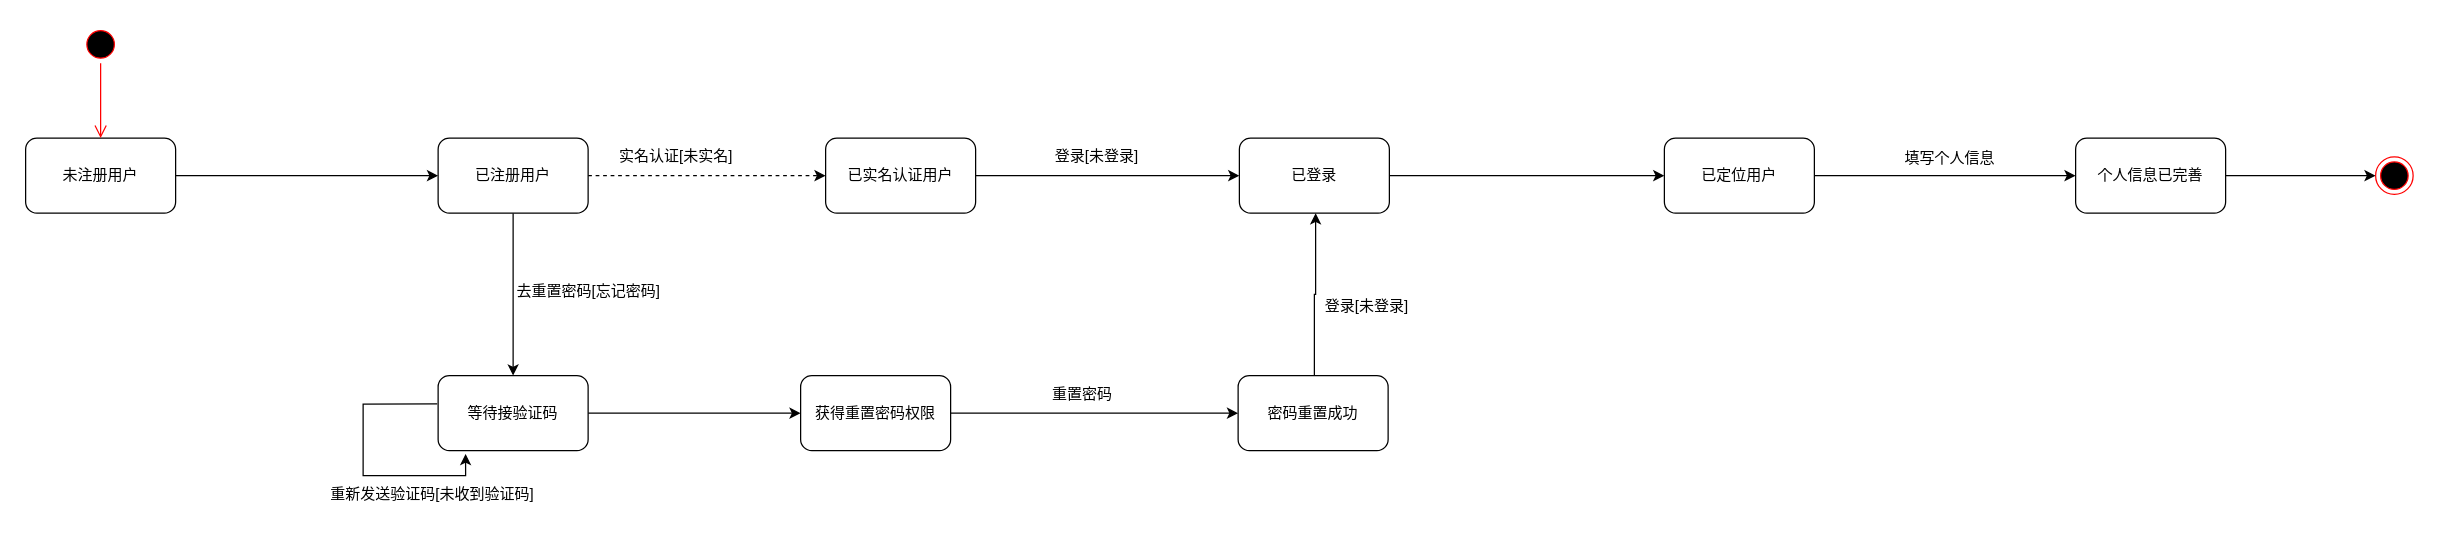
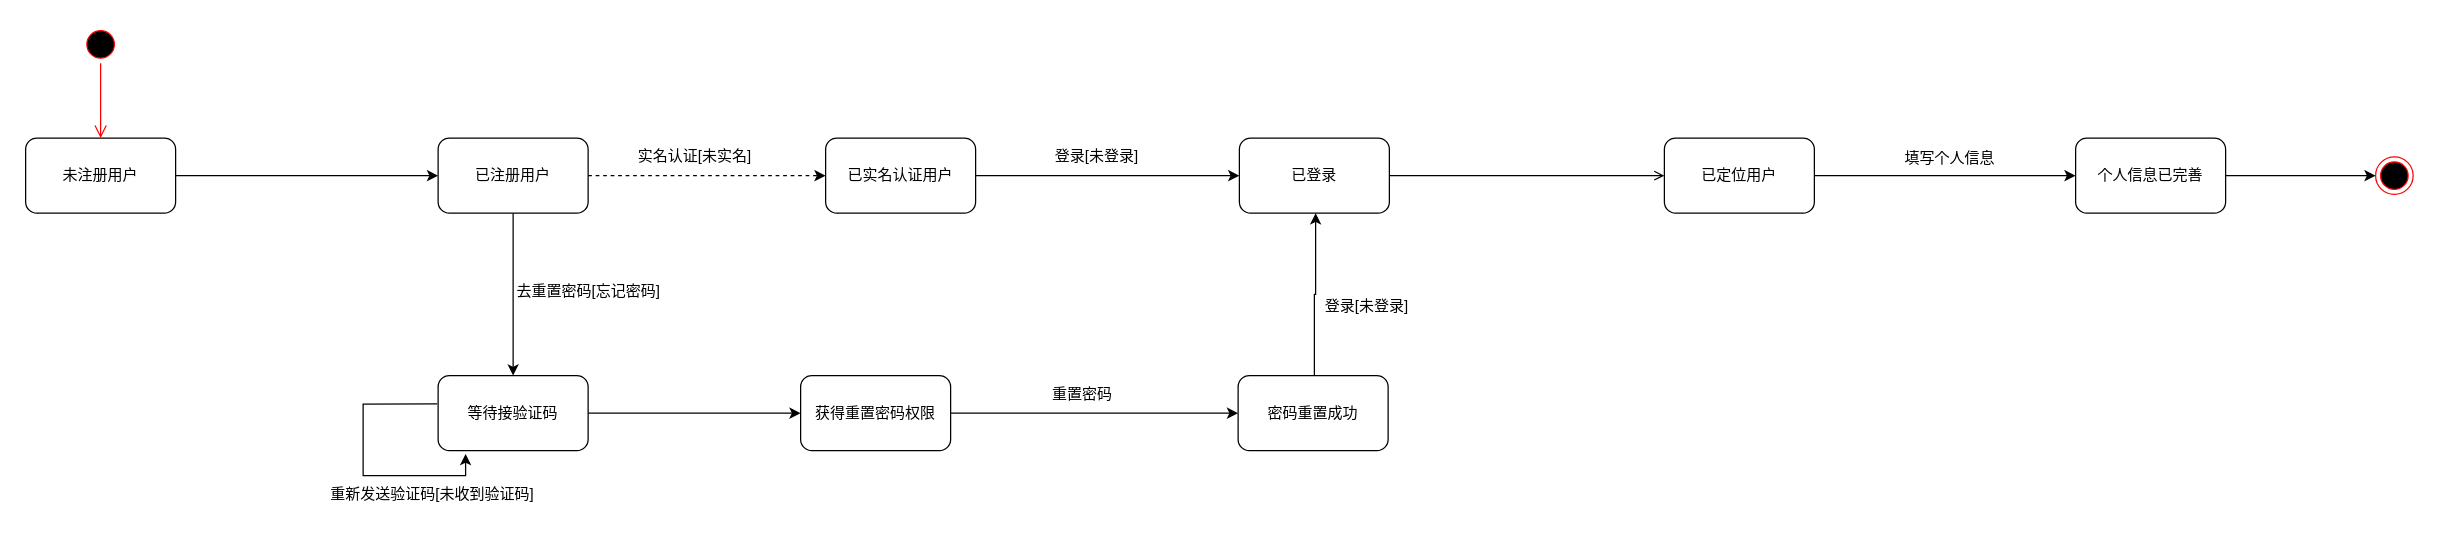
node "实名认证[未实名]": moved (676, 157) -> (694, 157)
edge "已登录" -> "已定位用户": arrowhead classic -> open
